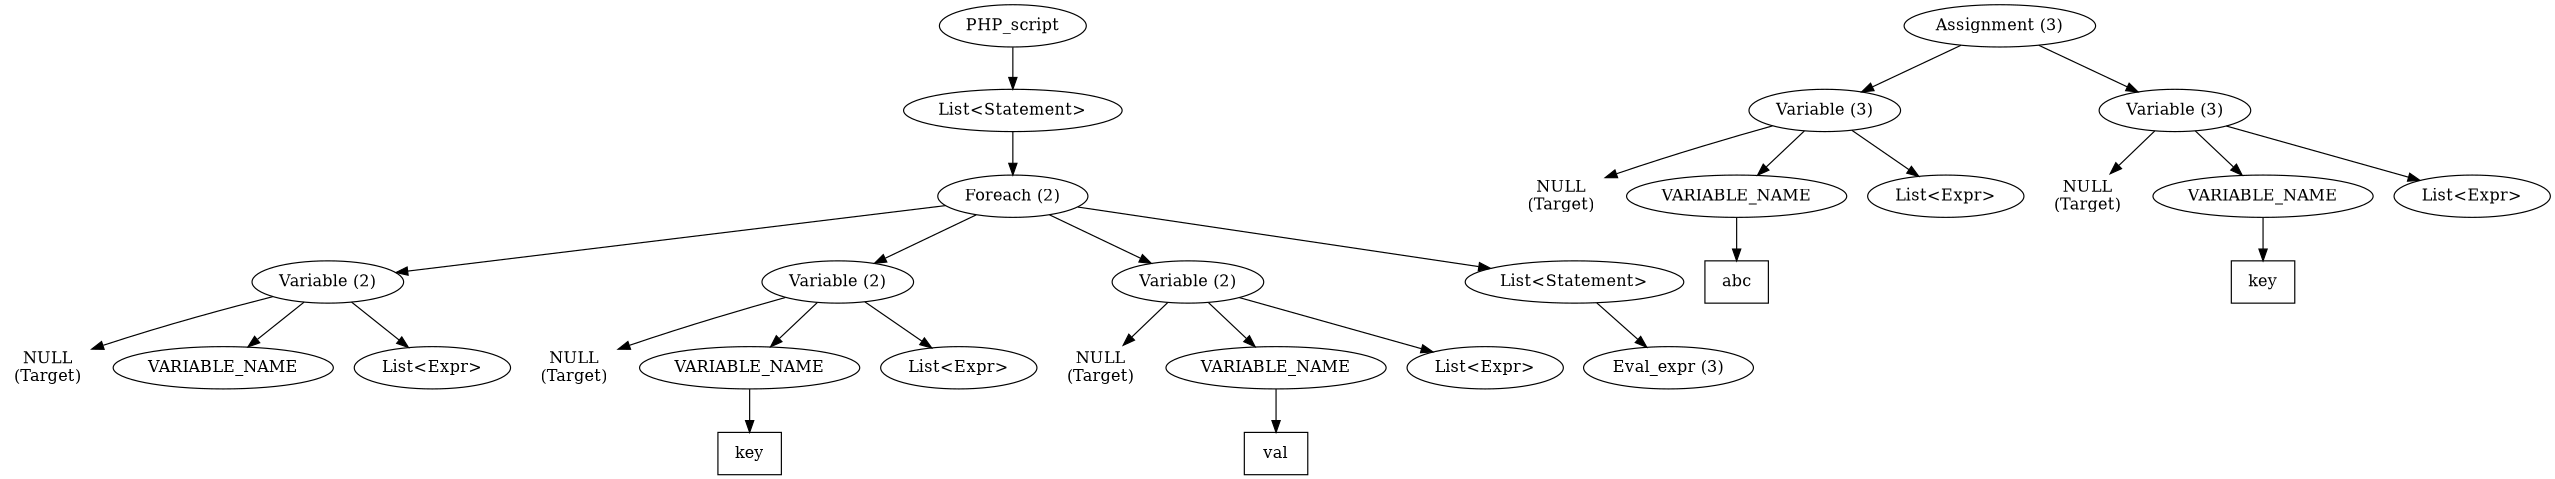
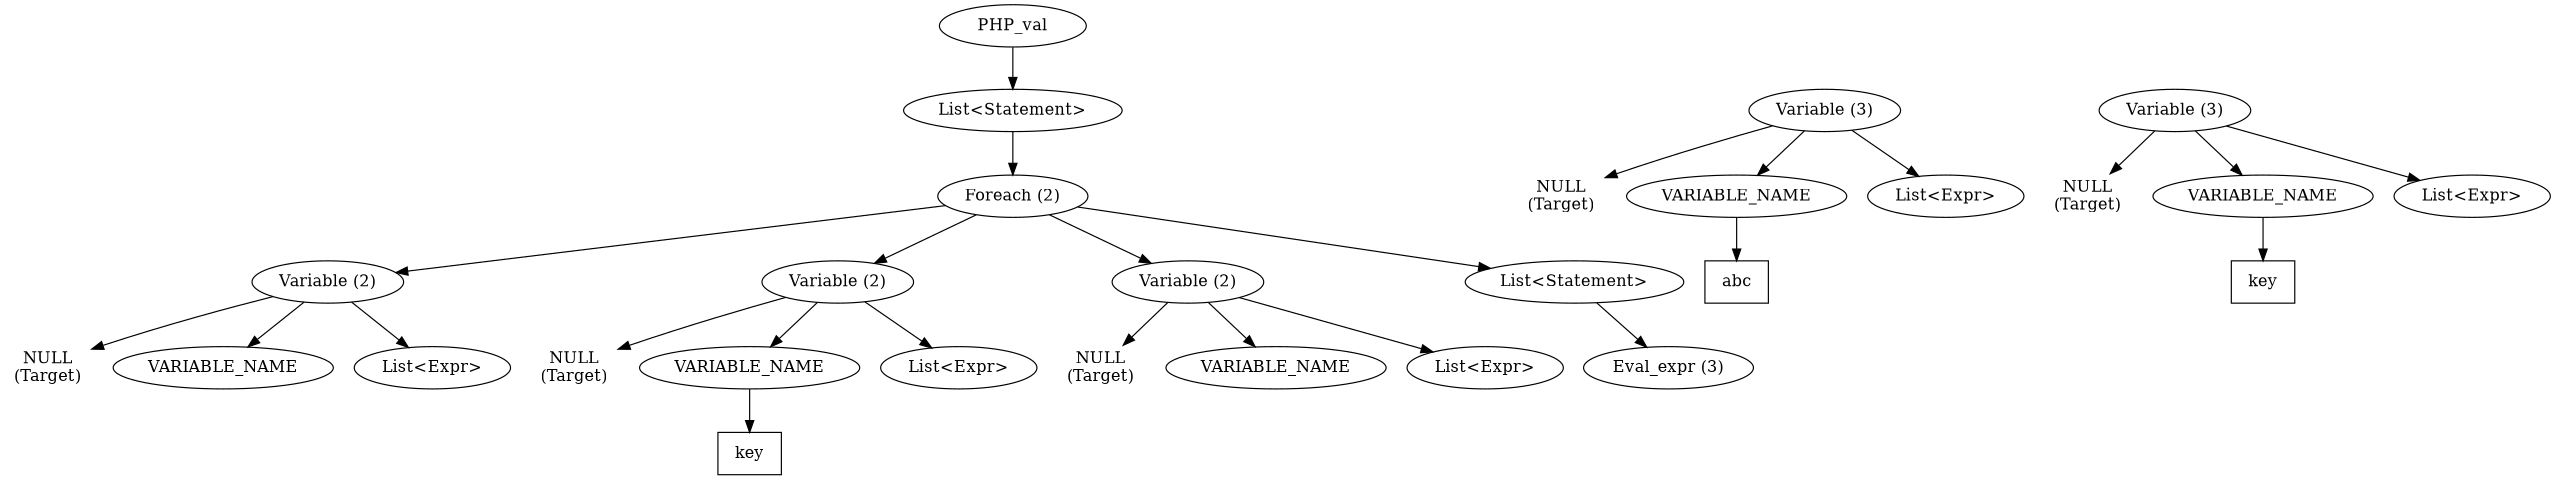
node "PHP_script": label "PHP_script" -> "PHP_val"
node "Assignment (3)": removed
node "val": removed
